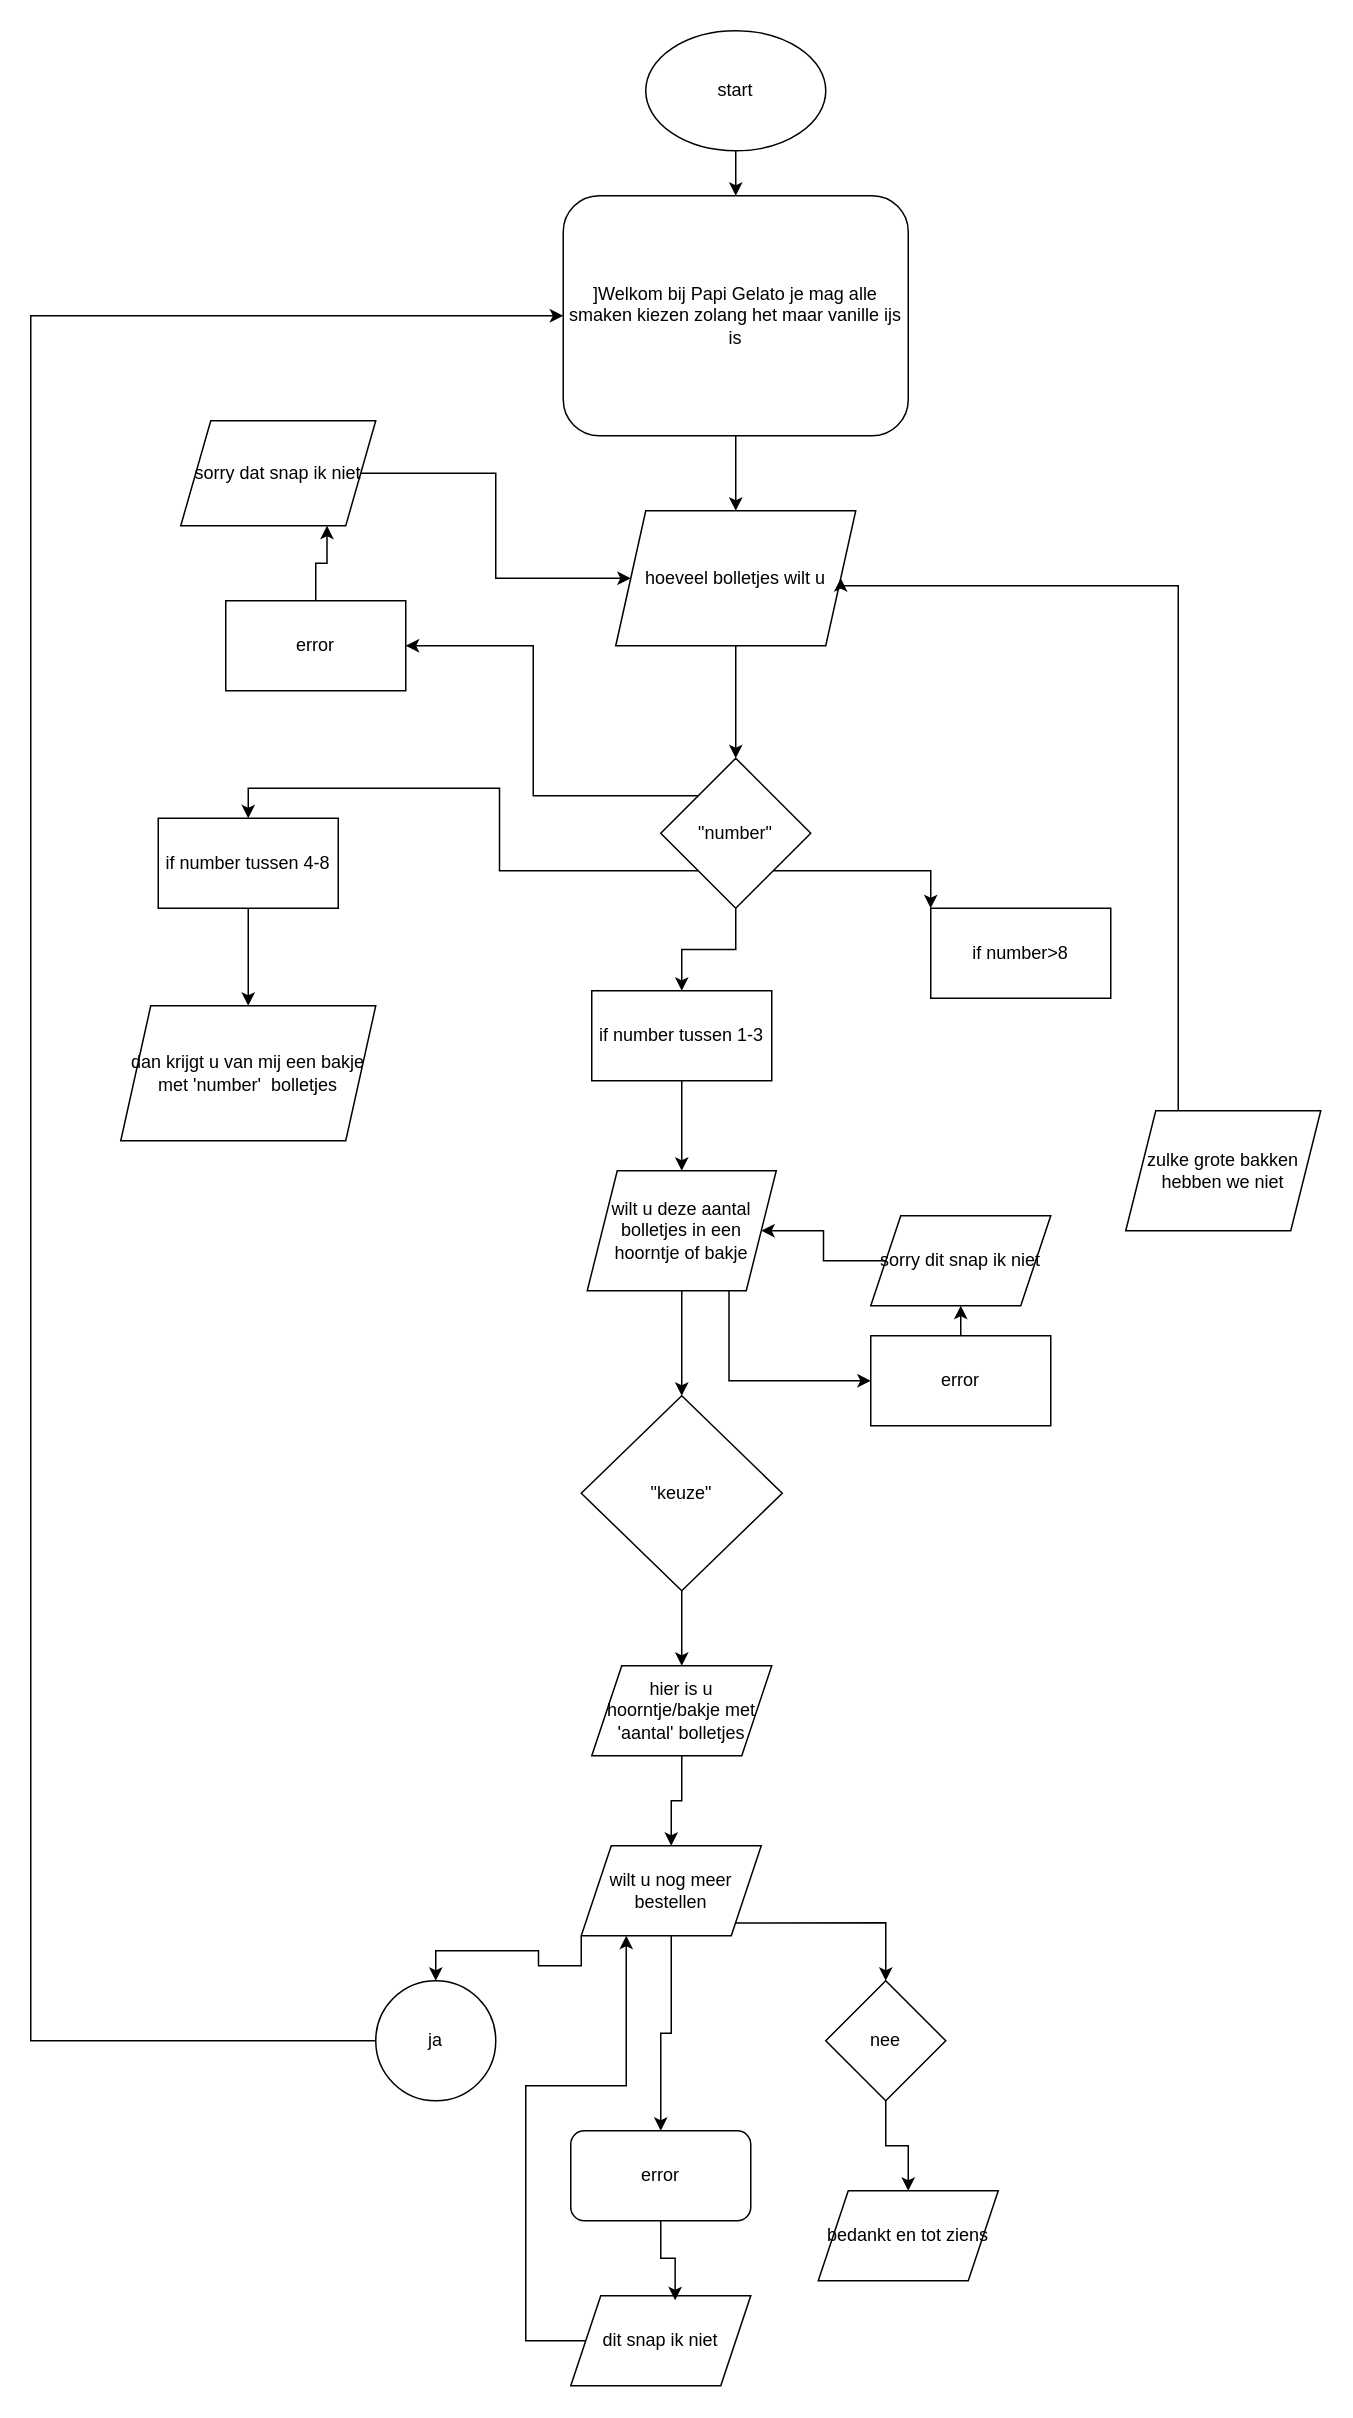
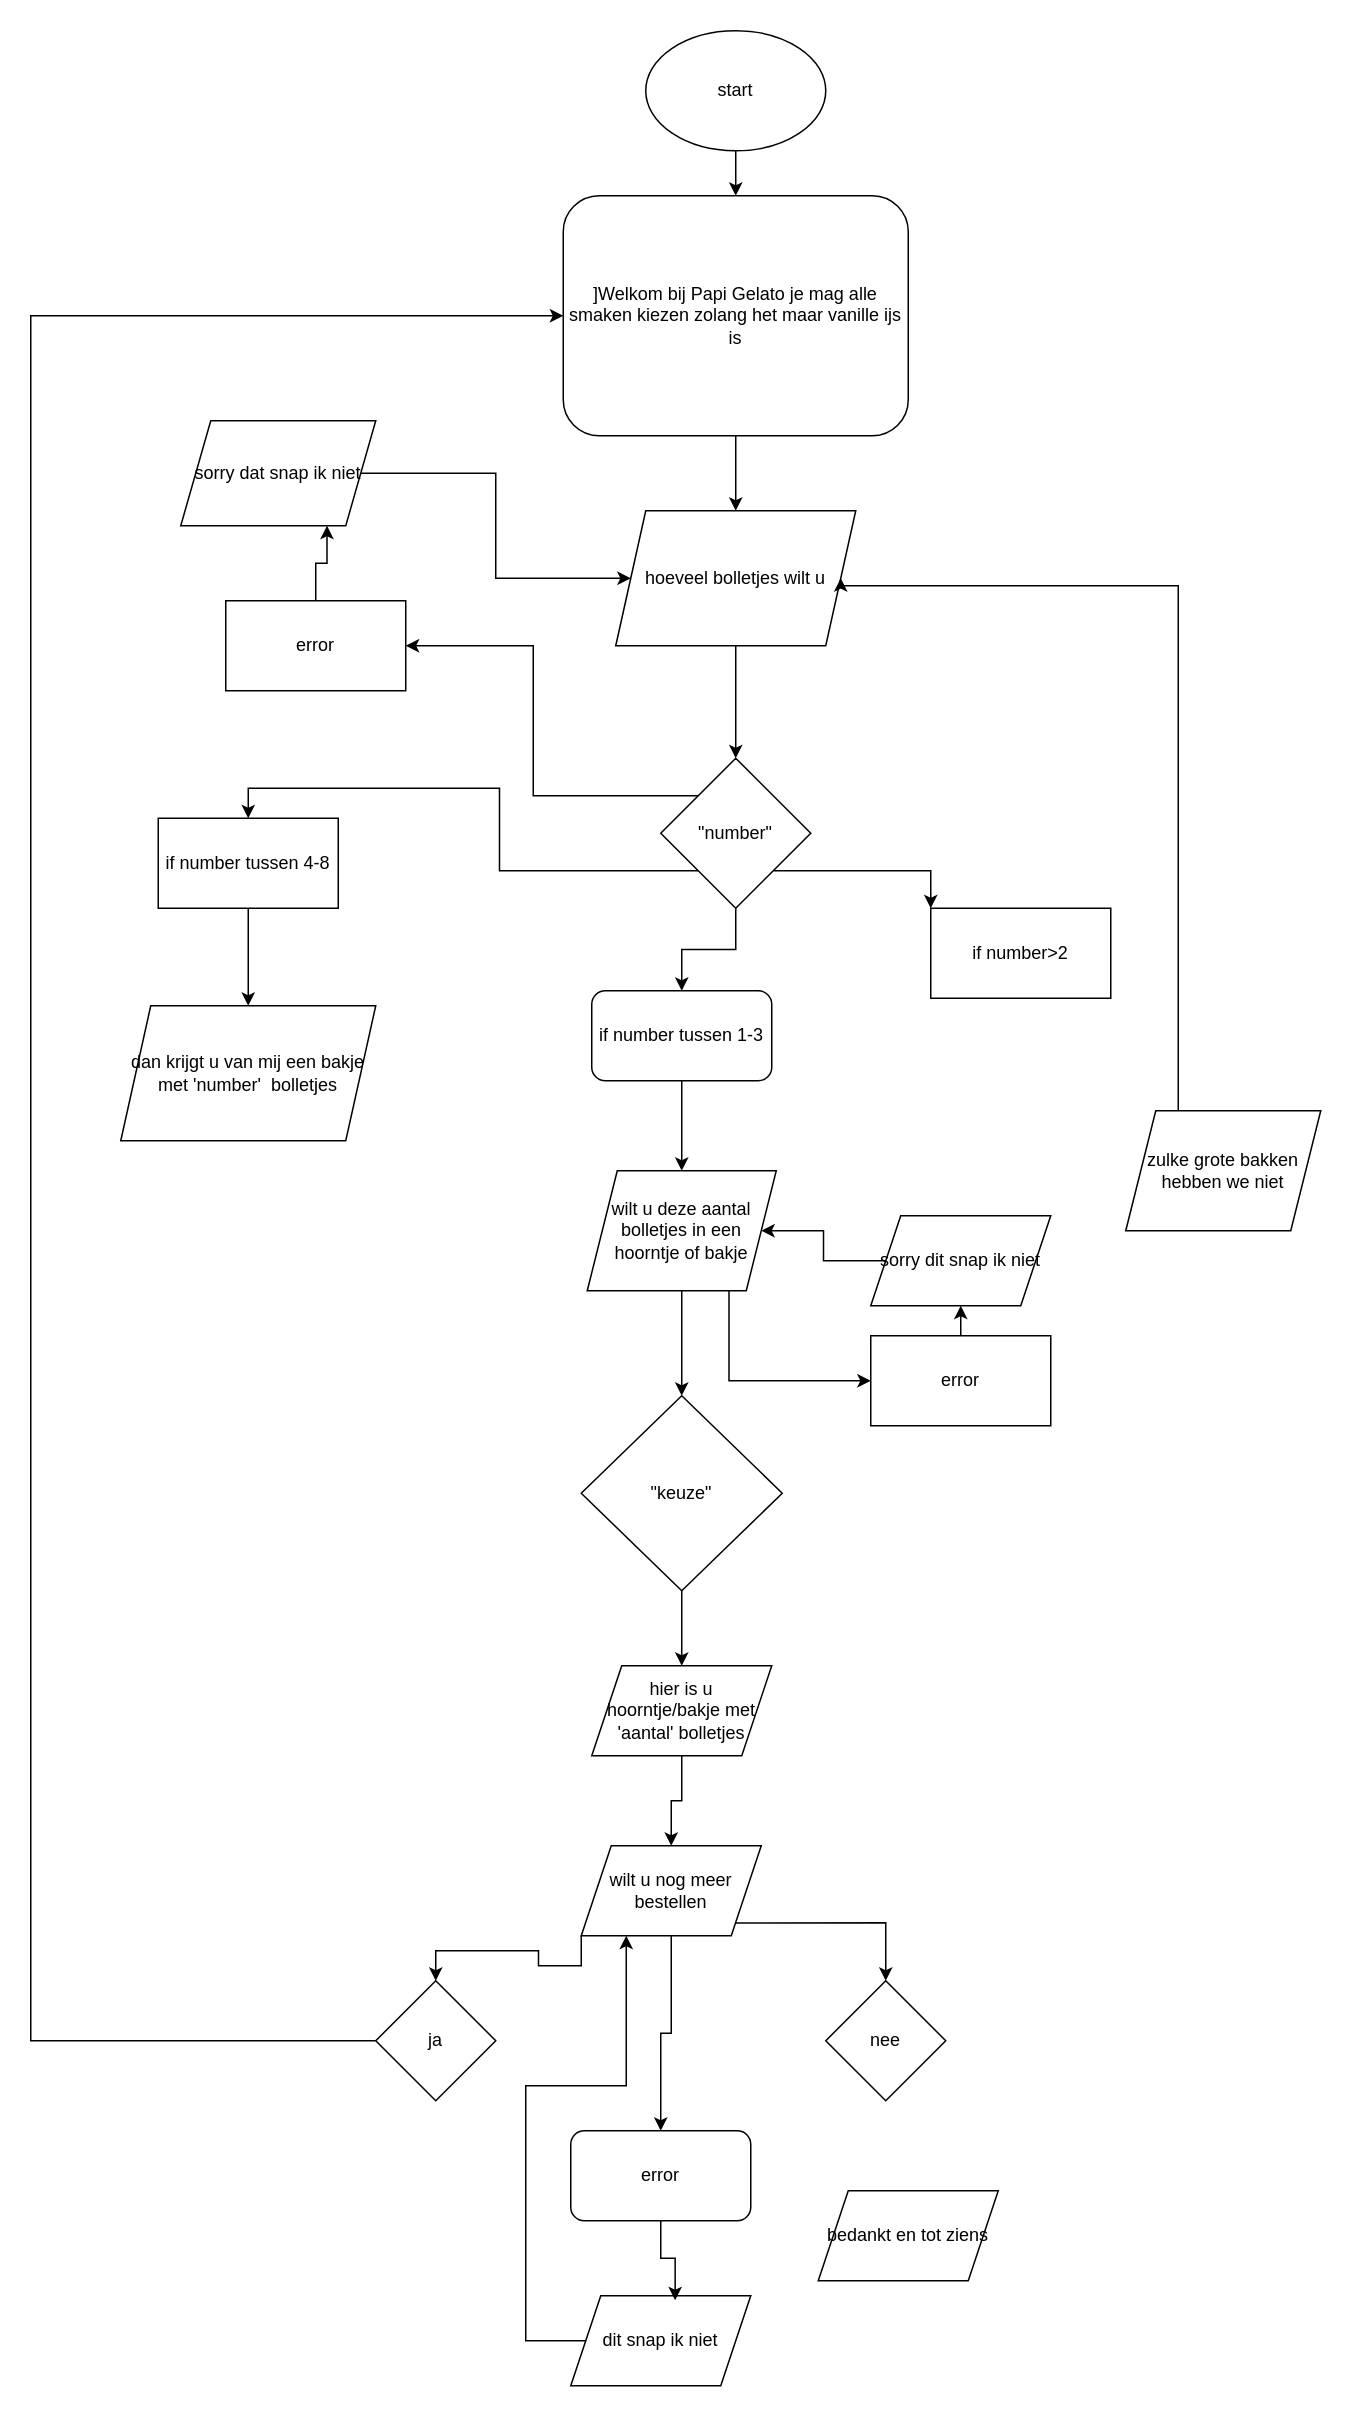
node "if number>8": label "if number>8" -> "if number>2"
node "if number tussen 1-3": shape rectangle -> rounded rectangle
node "ja": shape ellipse -> diamond
edge "nee" -> "bedankt en tot ziens": removed
